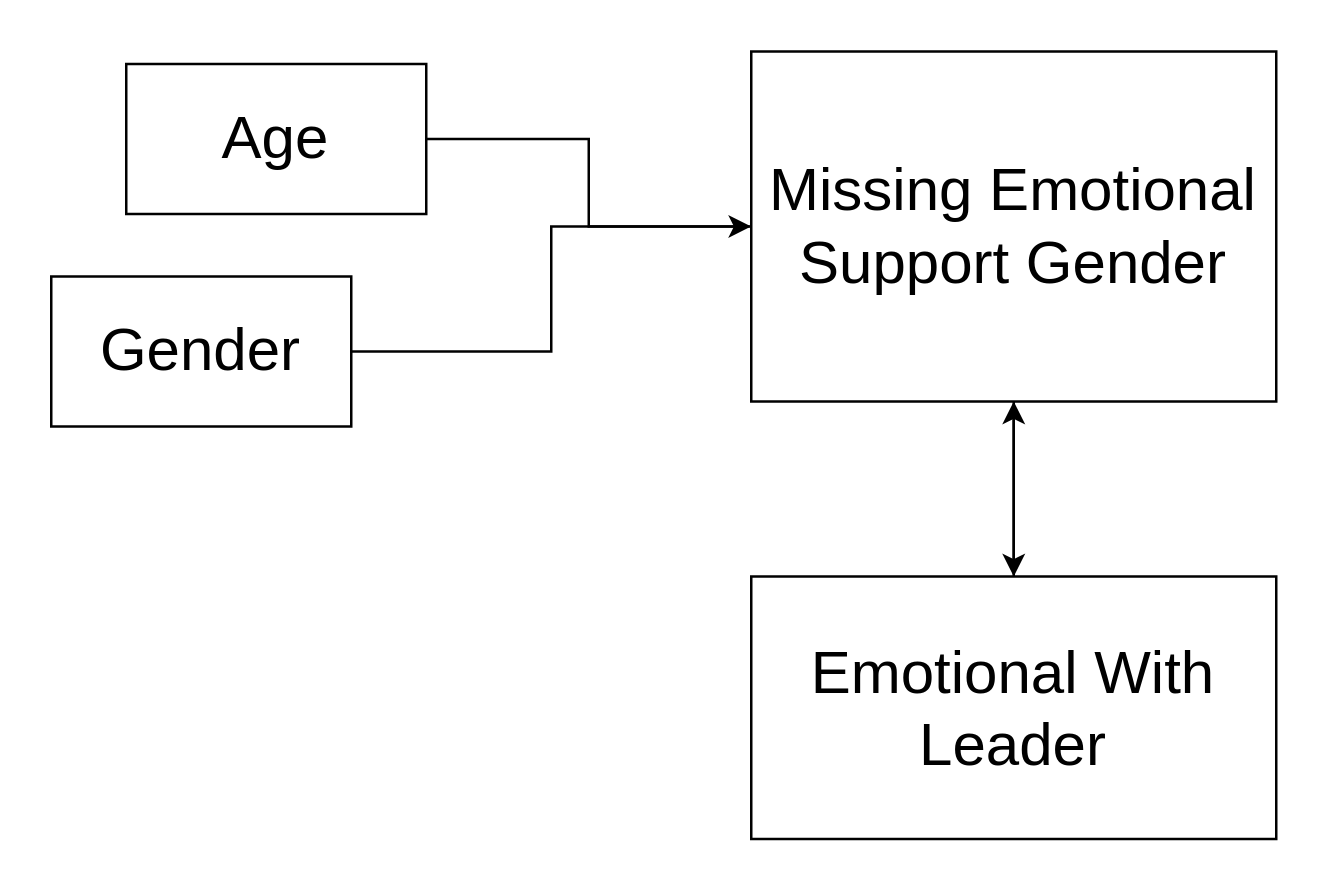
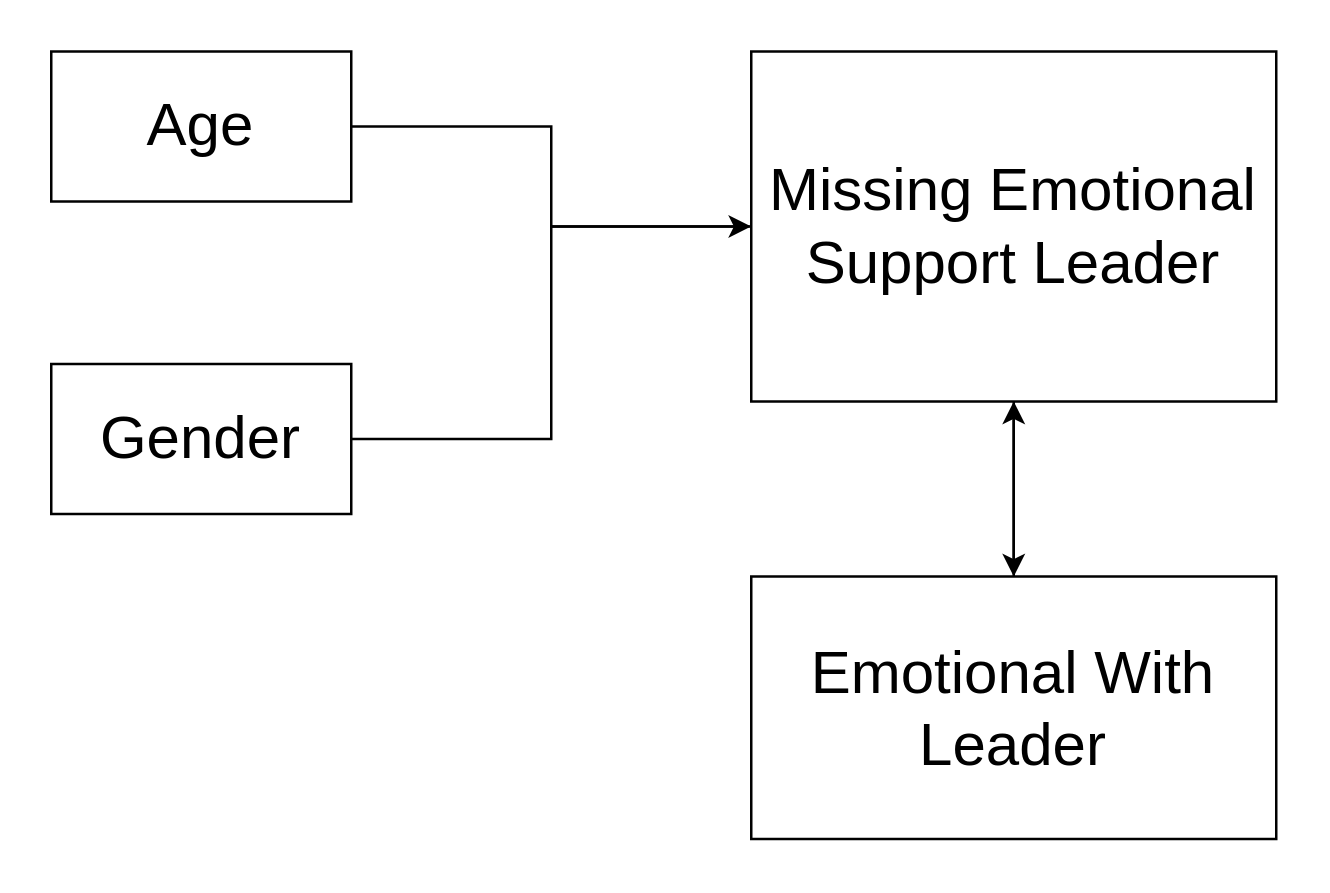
node "Age": moved (276, 139) -> (201, 126)
node "Missing Emotional Support Gender": label "Missing Emotional Support Gender" -> "Missing Emotional Support Leader"
node "Gender": moved (201, 351) -> (201, 439)
